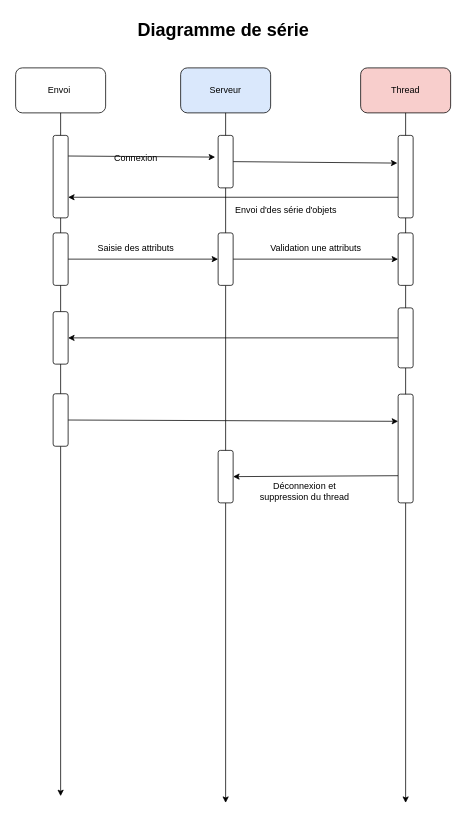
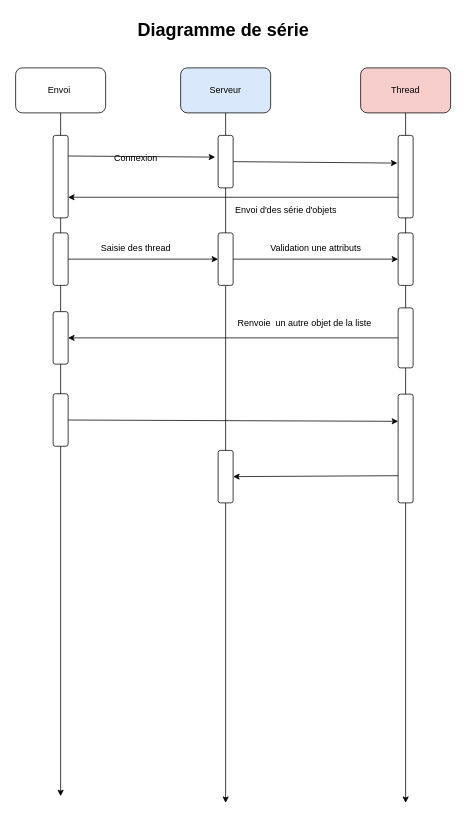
node "Saisie des attributs": label "Saisie des attributs" -> "Saisie des thread"
node "Renvoie un autre objet de la liste": added
node "Déconnexion et suppression du thread": removed
